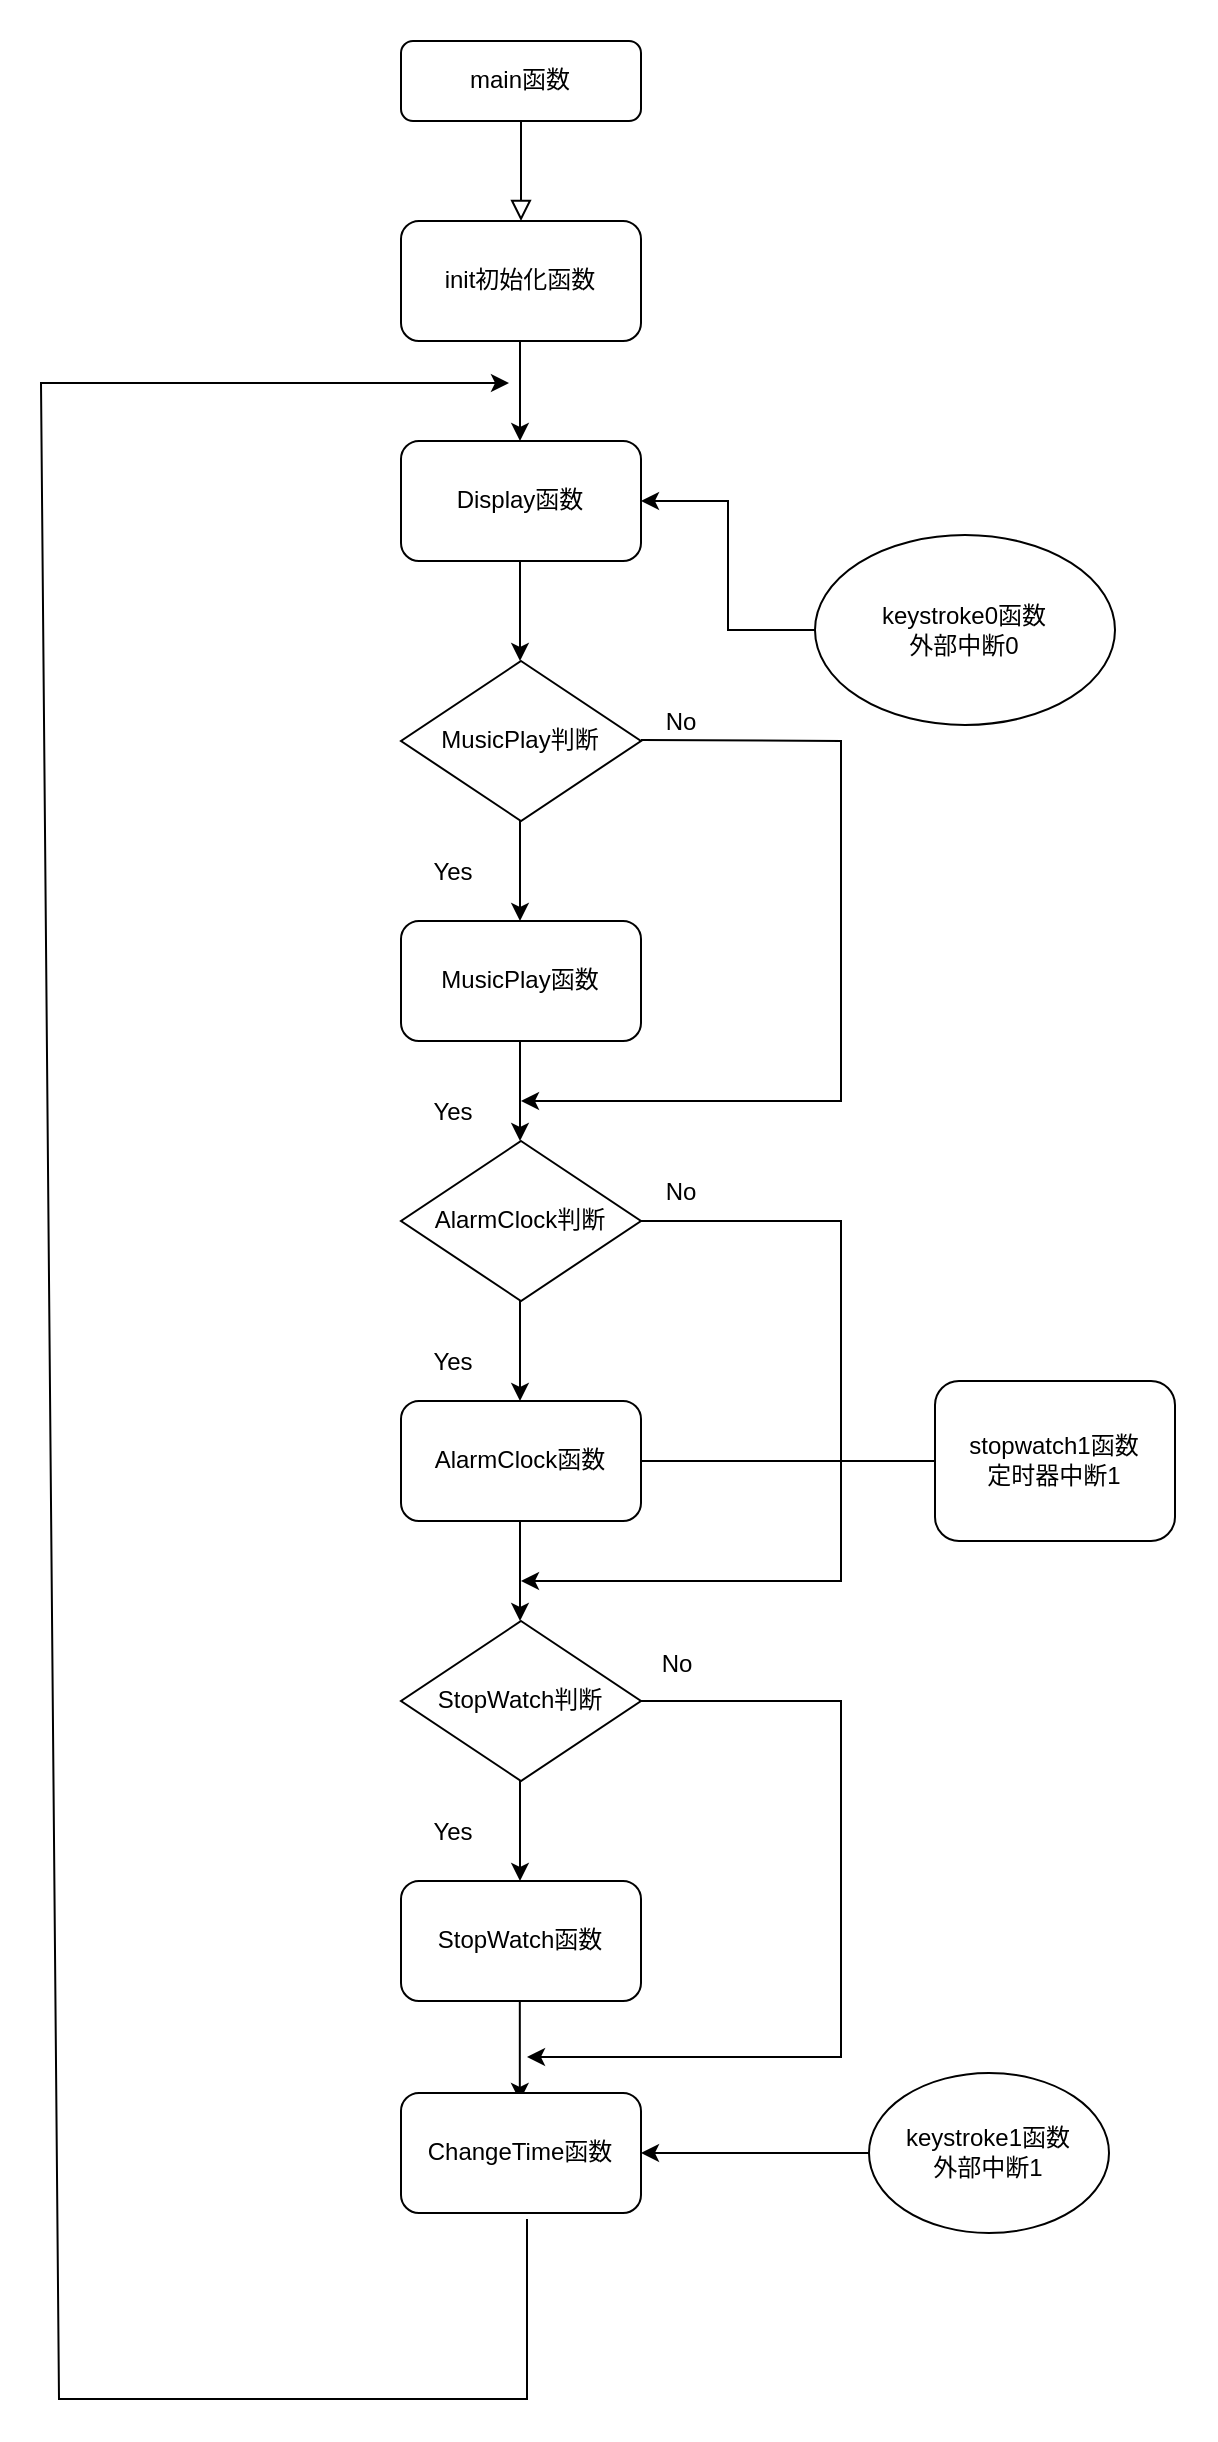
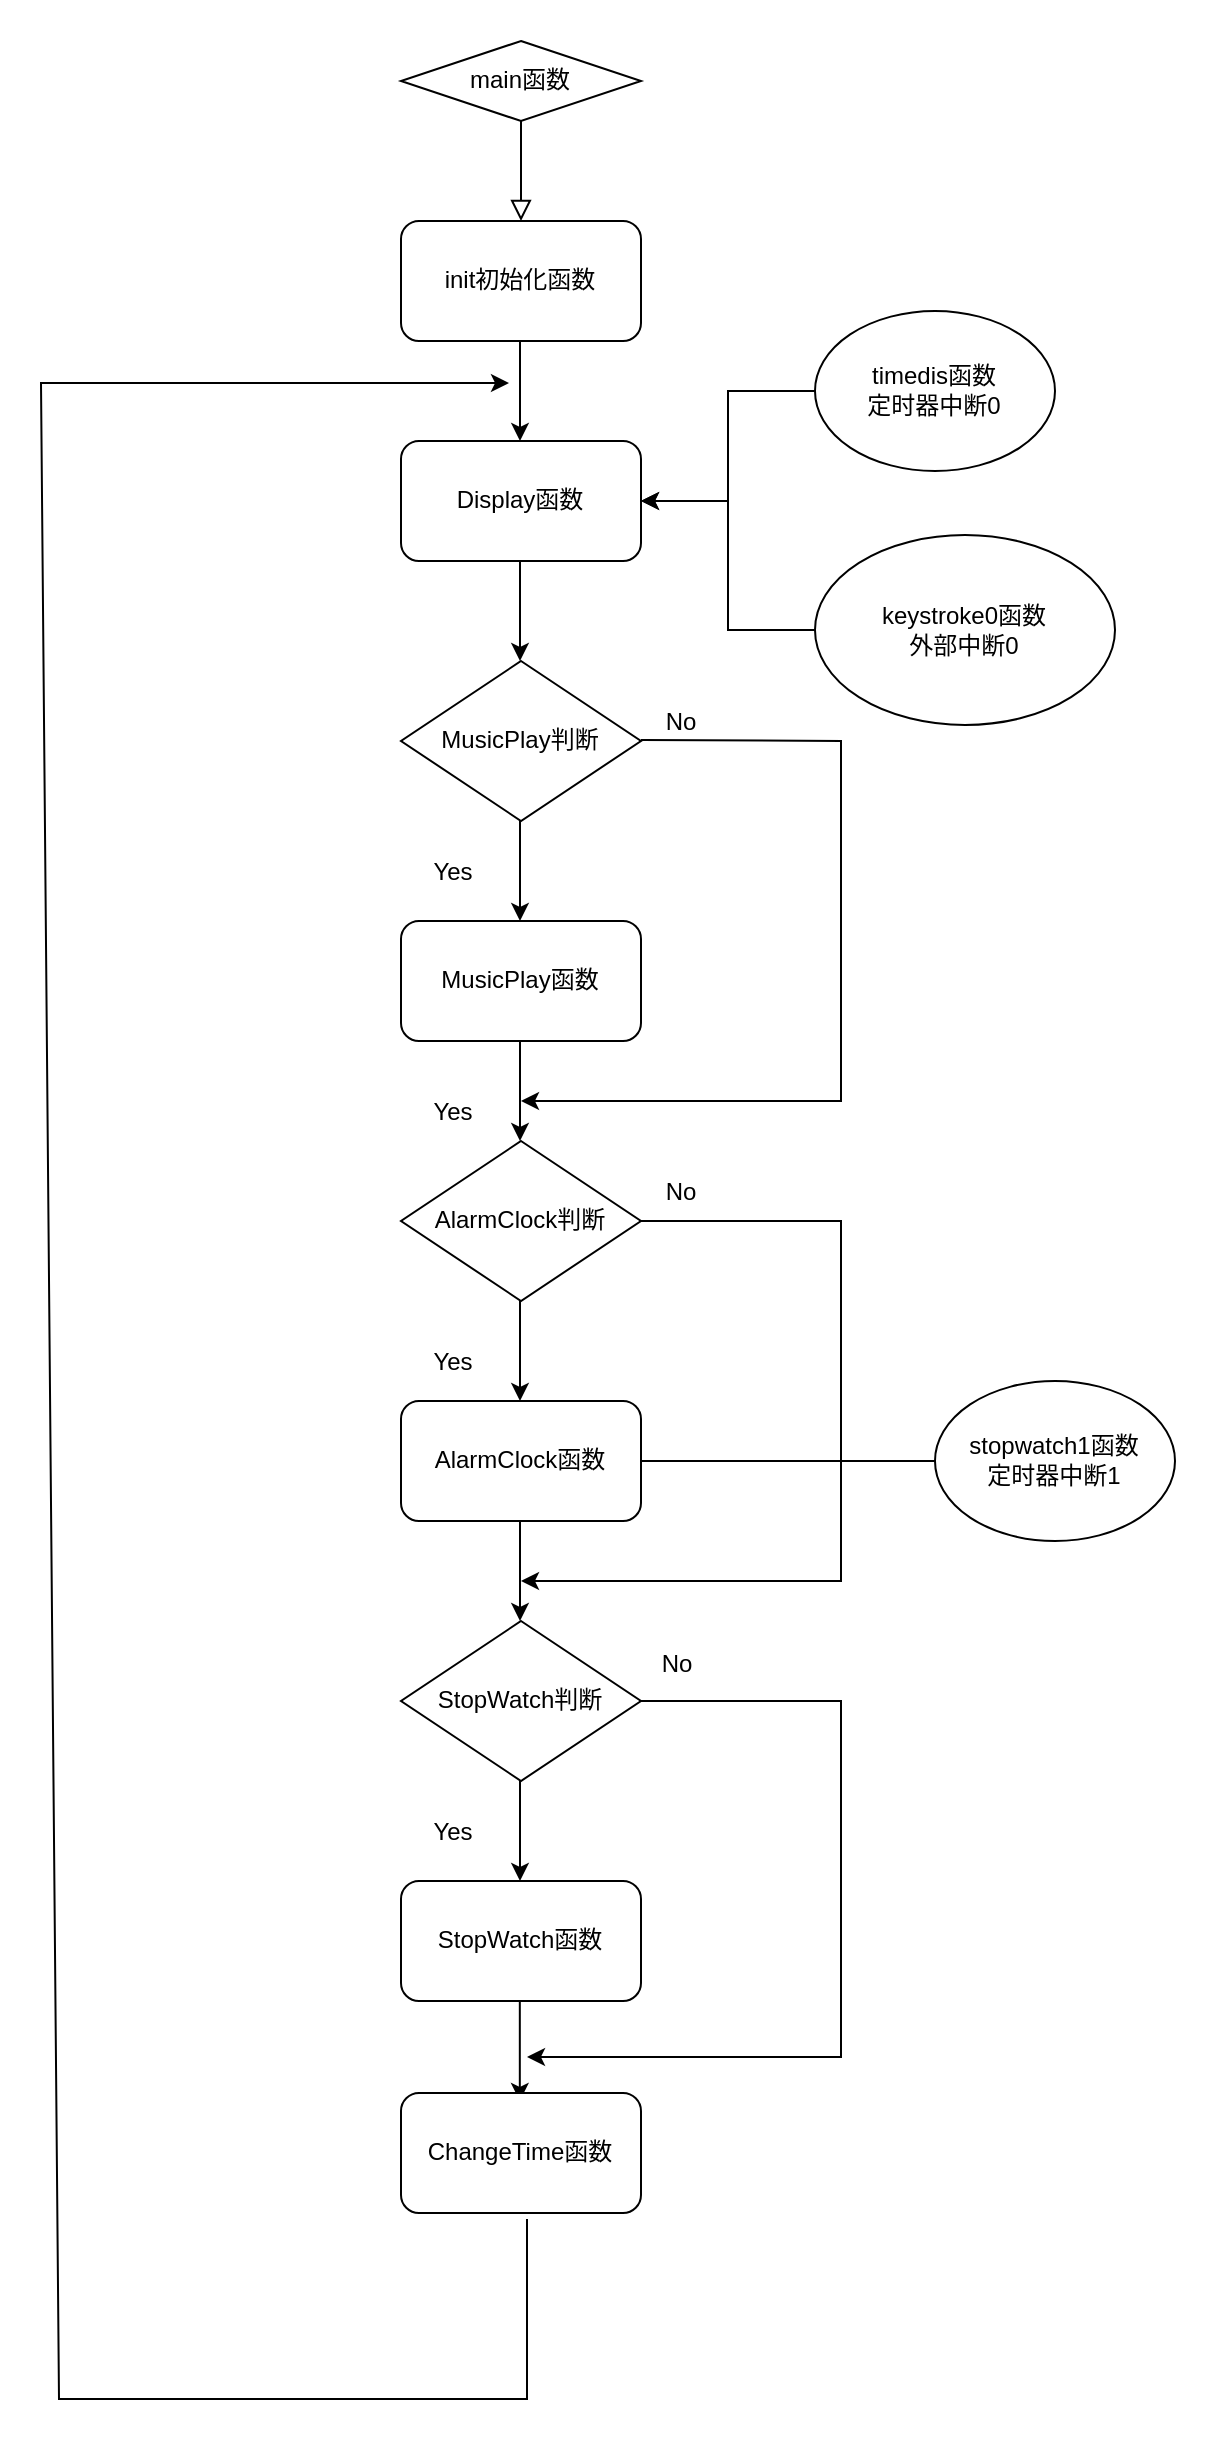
node "main函数": shape rounded rectangle -> diamond
node "timedis函数 定时器中断0": added
edge "timedis函数 定时器中断0" -> "Display函数": added
node "stopwatch1函数 定时器中断1": shape rounded rectangle -> ellipse
edge "keystroke1函数 外部中断1" -> "ChangeTime函数": removed
node "keystroke1函数 外部中断1": removed
